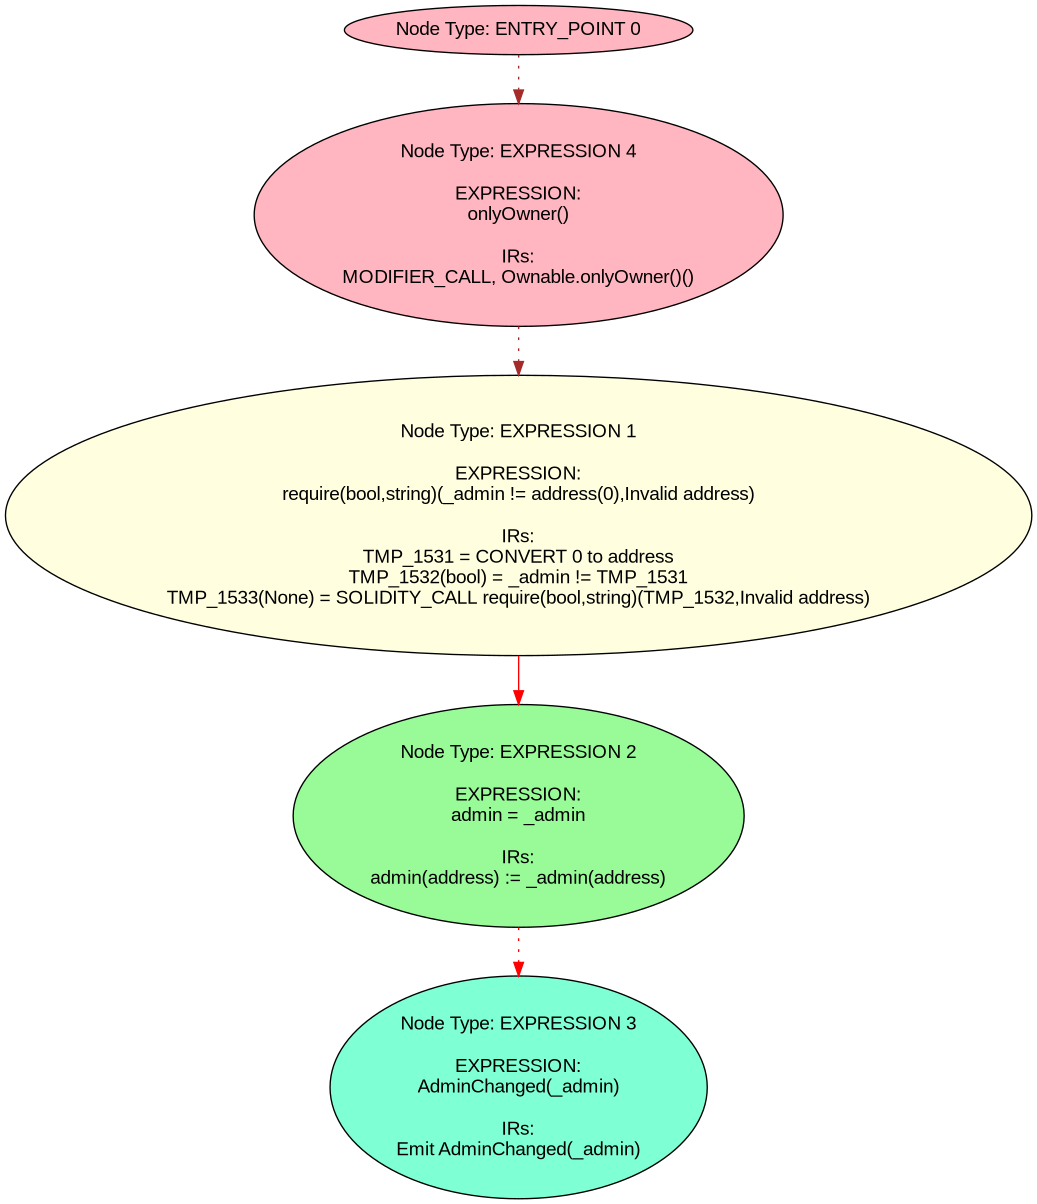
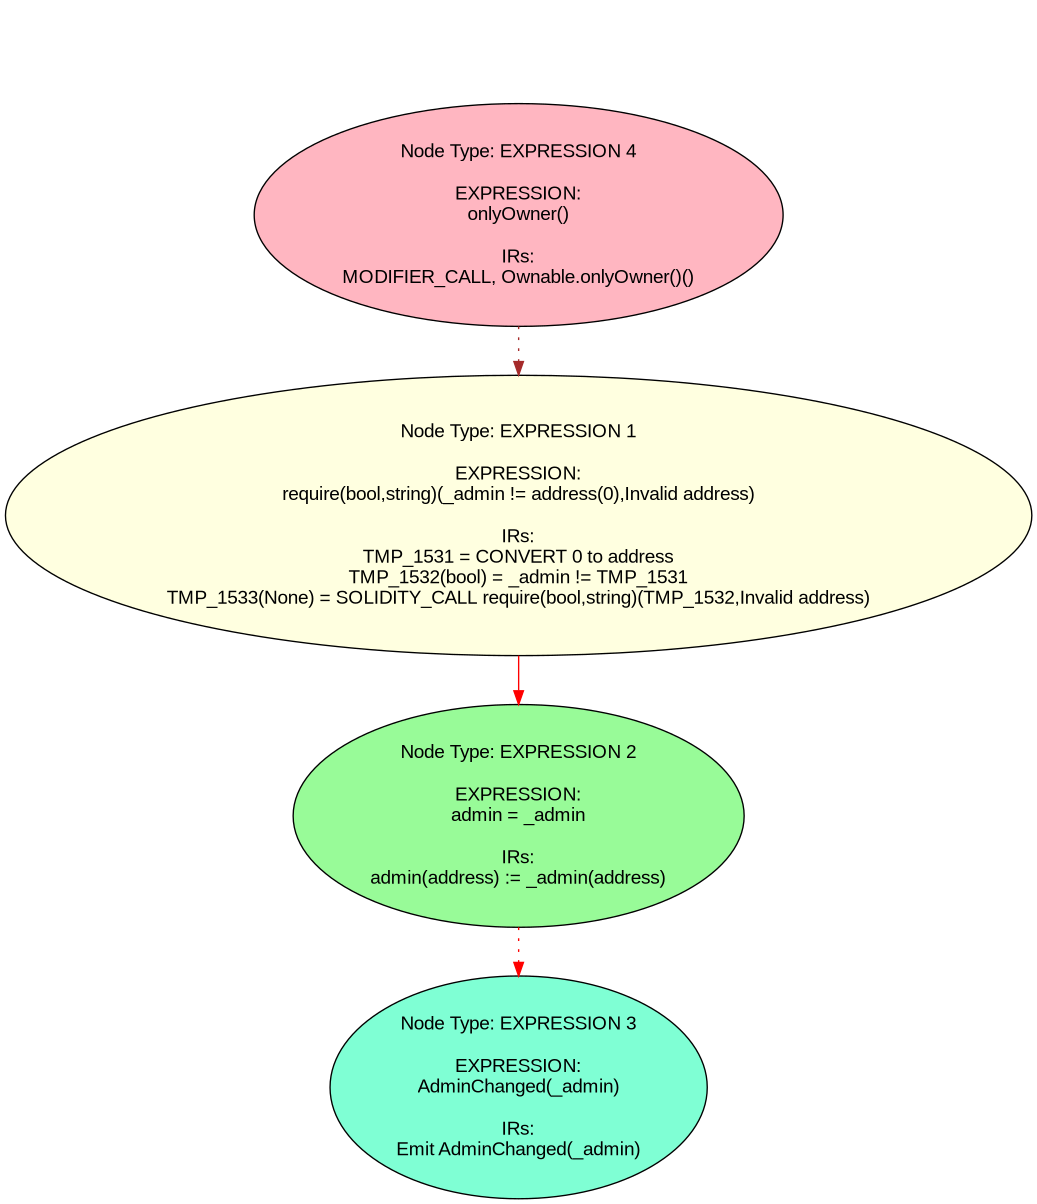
node "Node Type: ENTRY_POINT 0": removed
